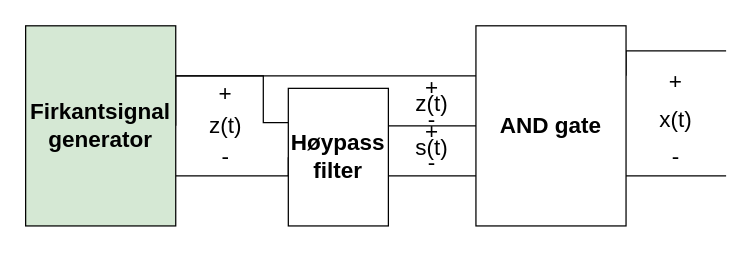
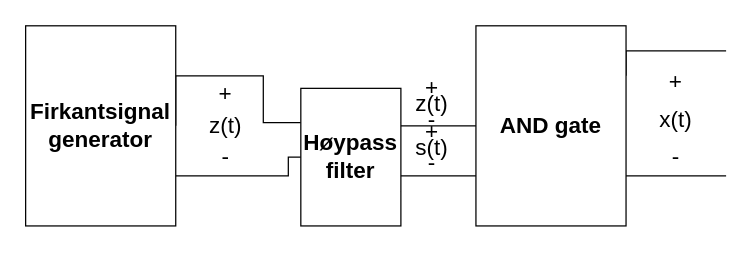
edge "Firkantsignal generator" -- "AND gate": removed
node "Firkantsignal generator": fillcolor #d5e8d4 -> #ffffff
node "Høypass filter": moved (338, 157) -> (351, 157)
